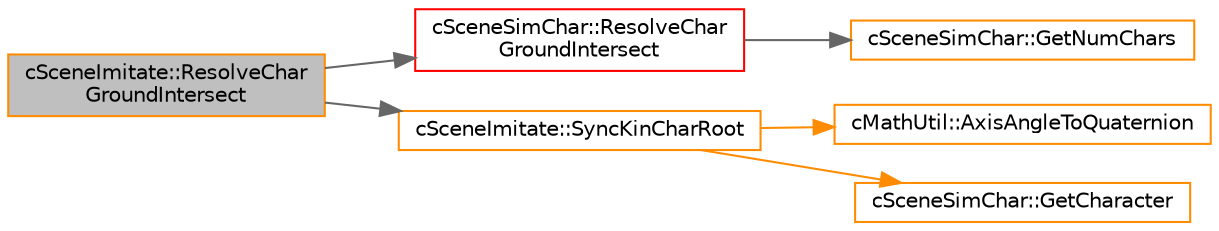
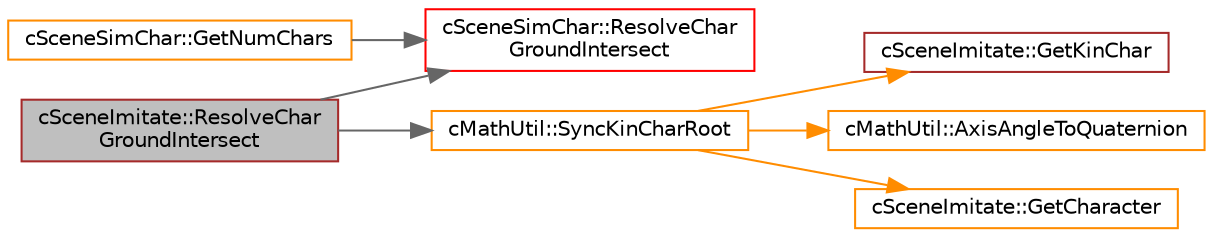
edge "cSceneSimChar::ResolveChar GroundIntersect" -> "cSceneSimChar::GetNumChars": reversed
node "cSceneImitate::GetKinChar": added
node "cSceneImitate::ResolveChar GroundIntersect": color darkorange -> brown
node "cSceneImitate::SyncKinCharRoot": label "cSceneImitate::SyncKinCharRoot" -> "cMathUtil::SyncKinCharRoot"
node "cSceneSimChar::GetCharacter": label "cSceneSimChar::GetCharacter" -> "cSceneImitate::GetCharacter"
